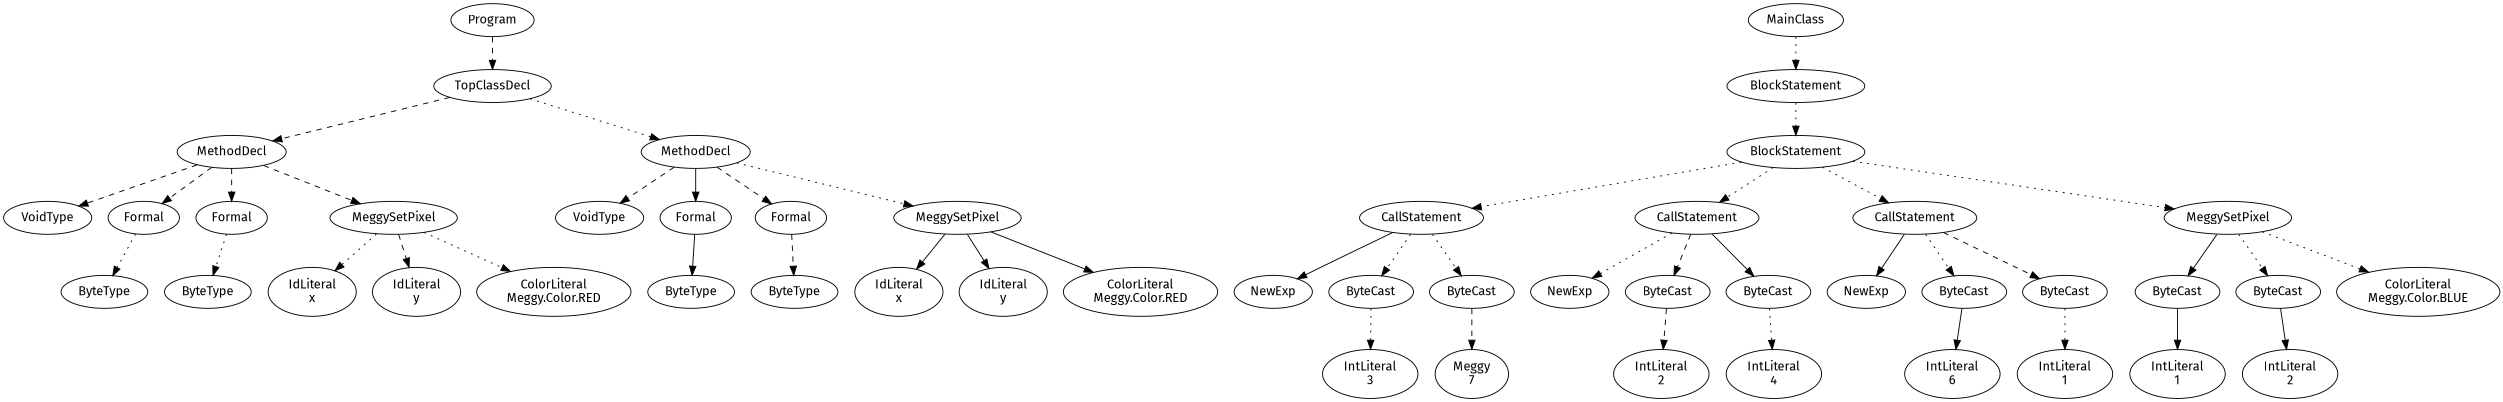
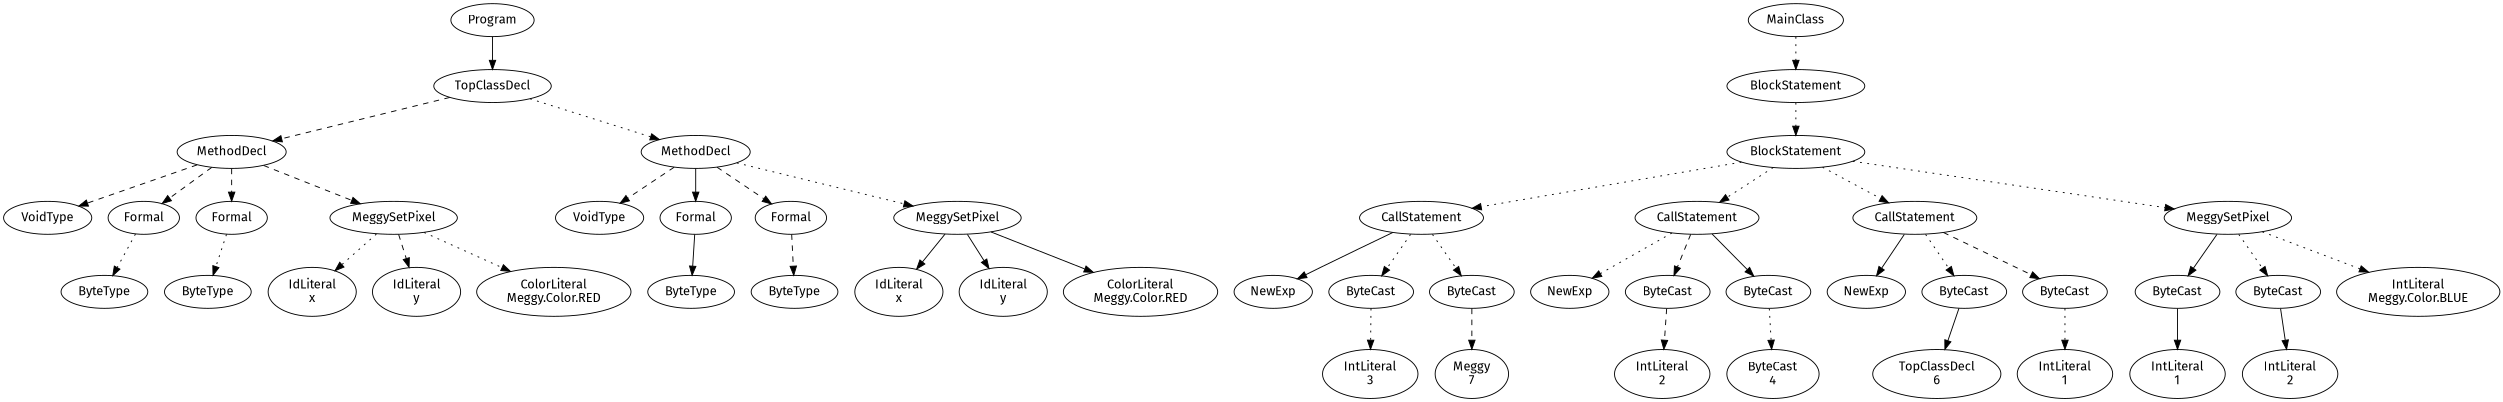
edge "Program" -> "TopClassDecl": style dashed -> solid
node "ColorLiteral Meggy.Color.BLUE": label "ColorLiteral Meggy.Color.BLUE" -> "IntLiteral Meggy.Color.BLUE"
node "IntLiteral 4": label "IntLiteral 4" -> "ByteCast 4"
node "IntLiteral 6": label "IntLiteral 6" -> "TopClassDecl 6"
